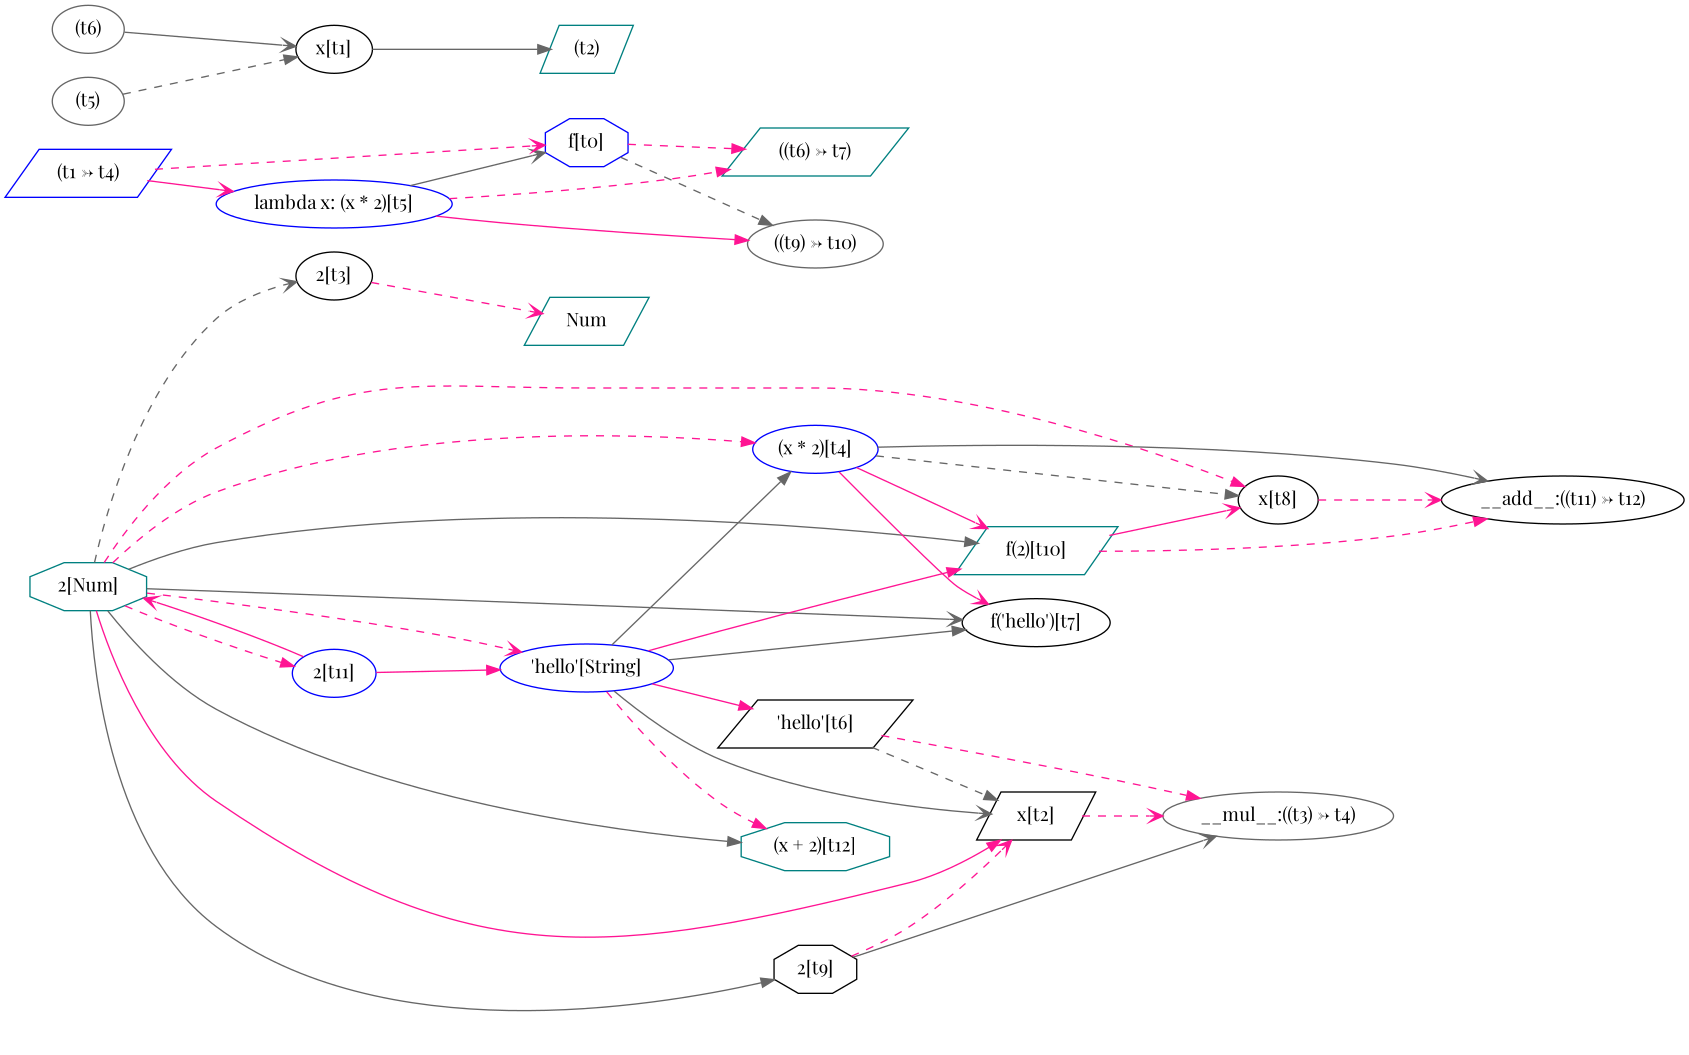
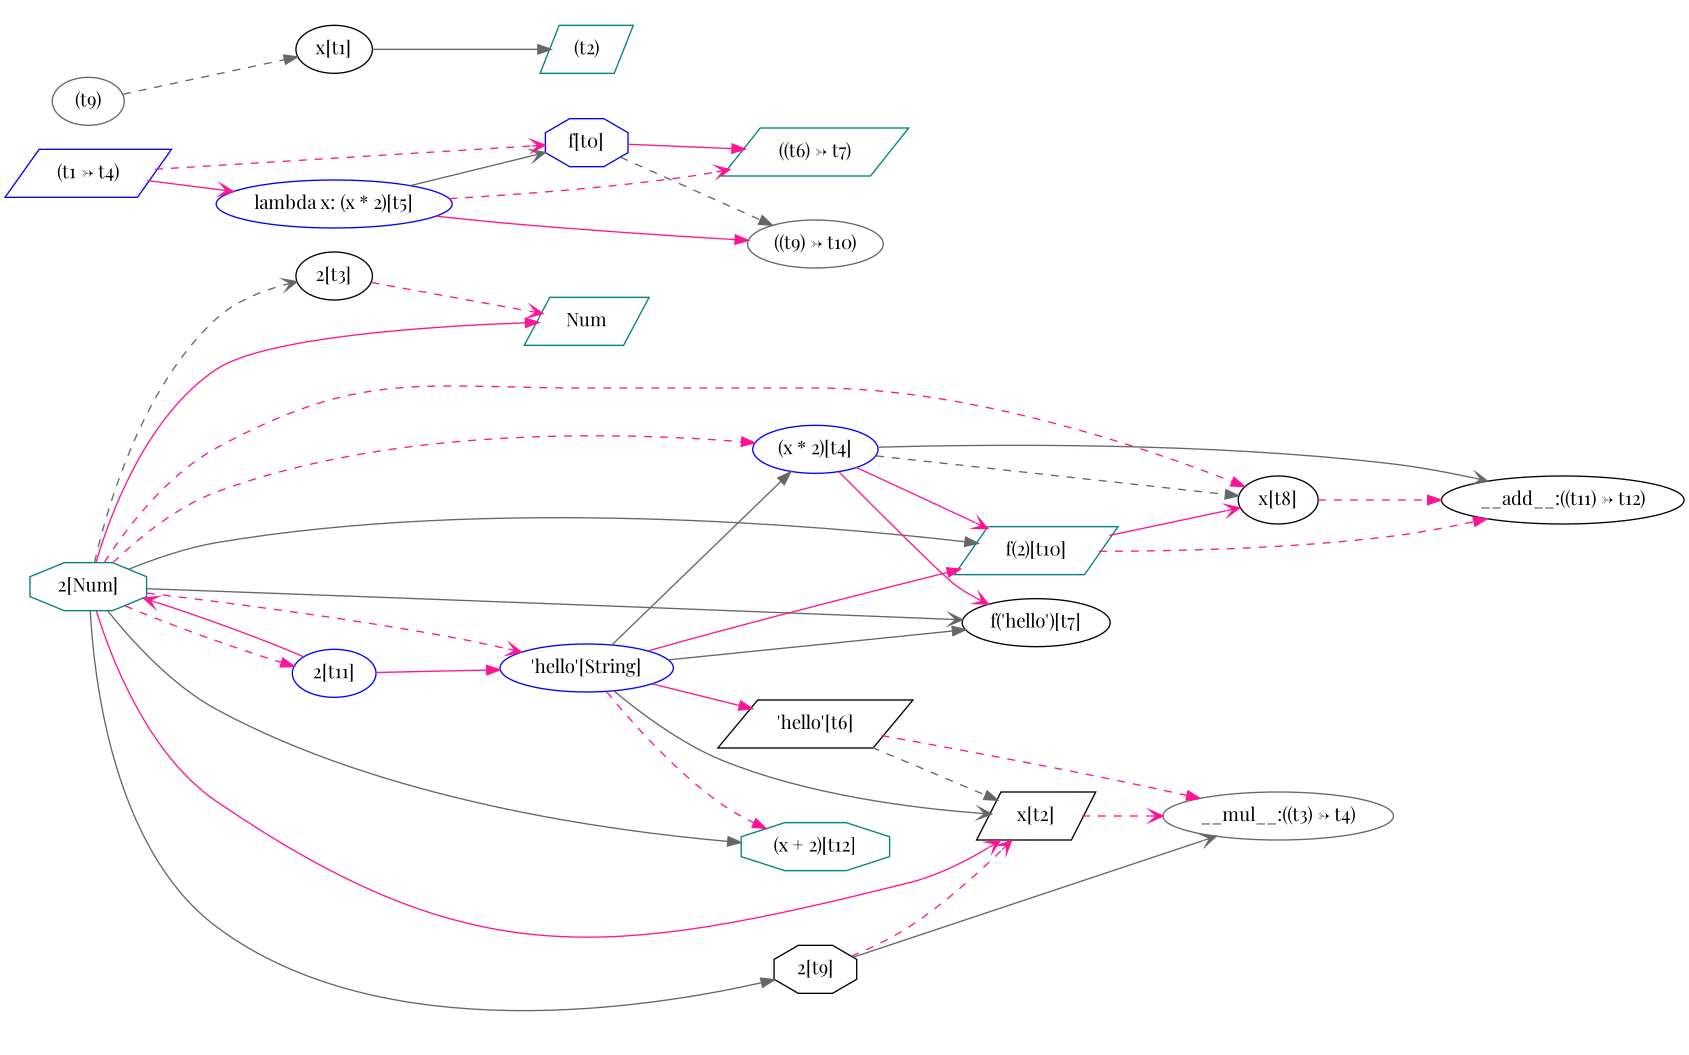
node "(t6)": removed
node "(t5)": label "(t5)" -> "(t9)"
edge "f[t0]" -> "((t6) -> t7)": style dashed -> solid
edge "lambda x: (x * 2)[t5]" -> "((t6) -> t7)": arrowhead normal -> vee
edge "2[Num]" -> "Num": added
edge "x[t8]" -> "__add__:((t11) -> t12)": arrowhead vee -> normal
edge "2[Num]" -> "x[t2]": arrowhead normal -> vee
